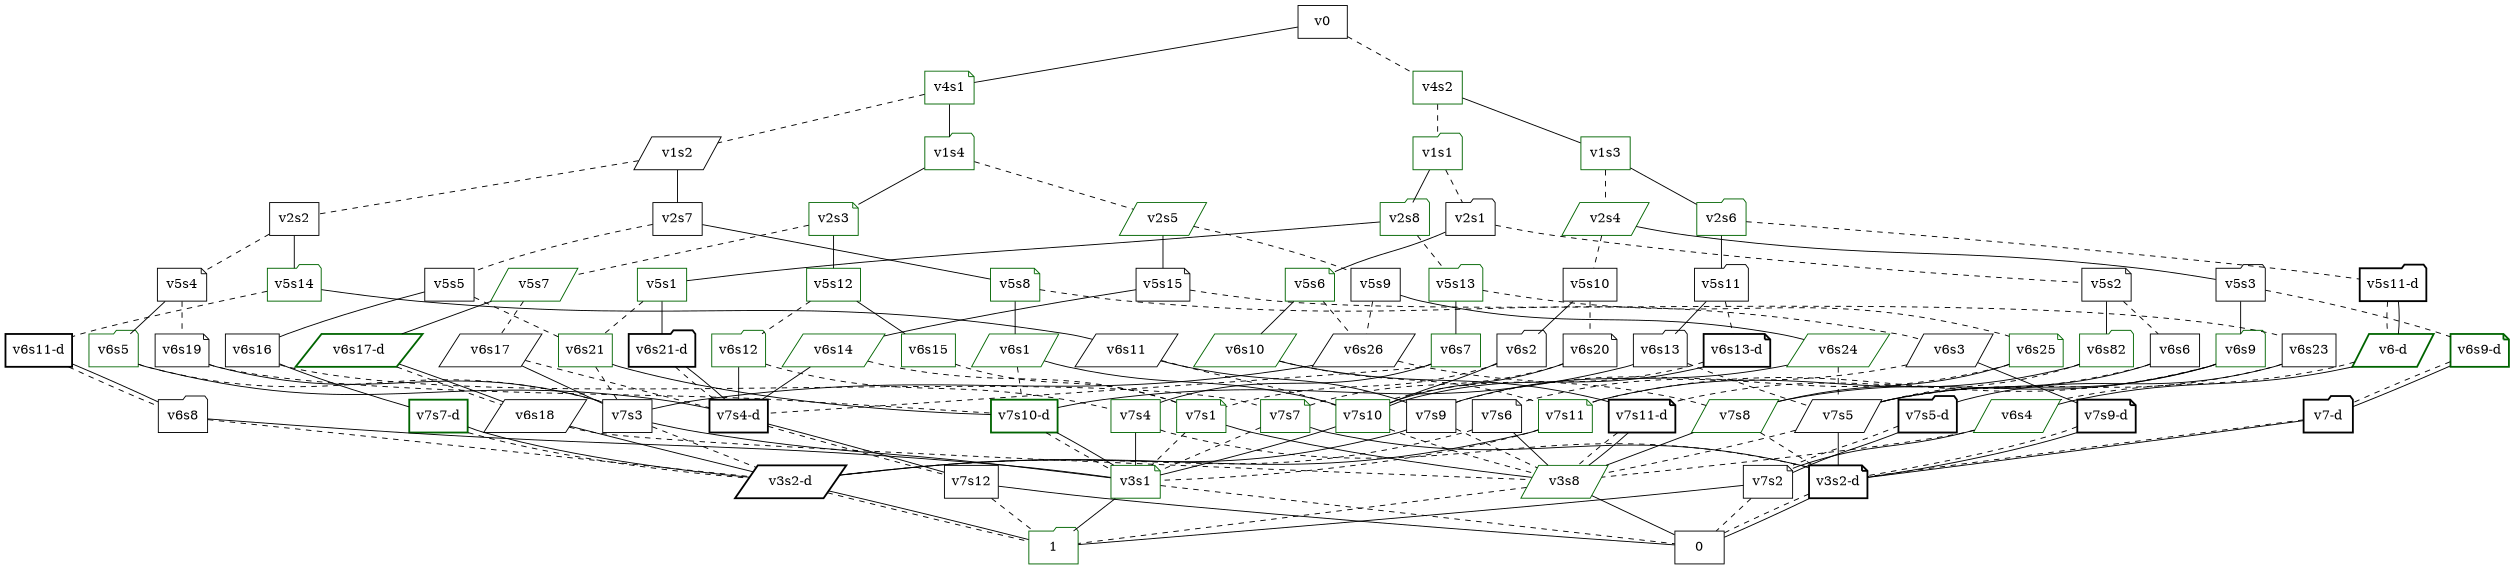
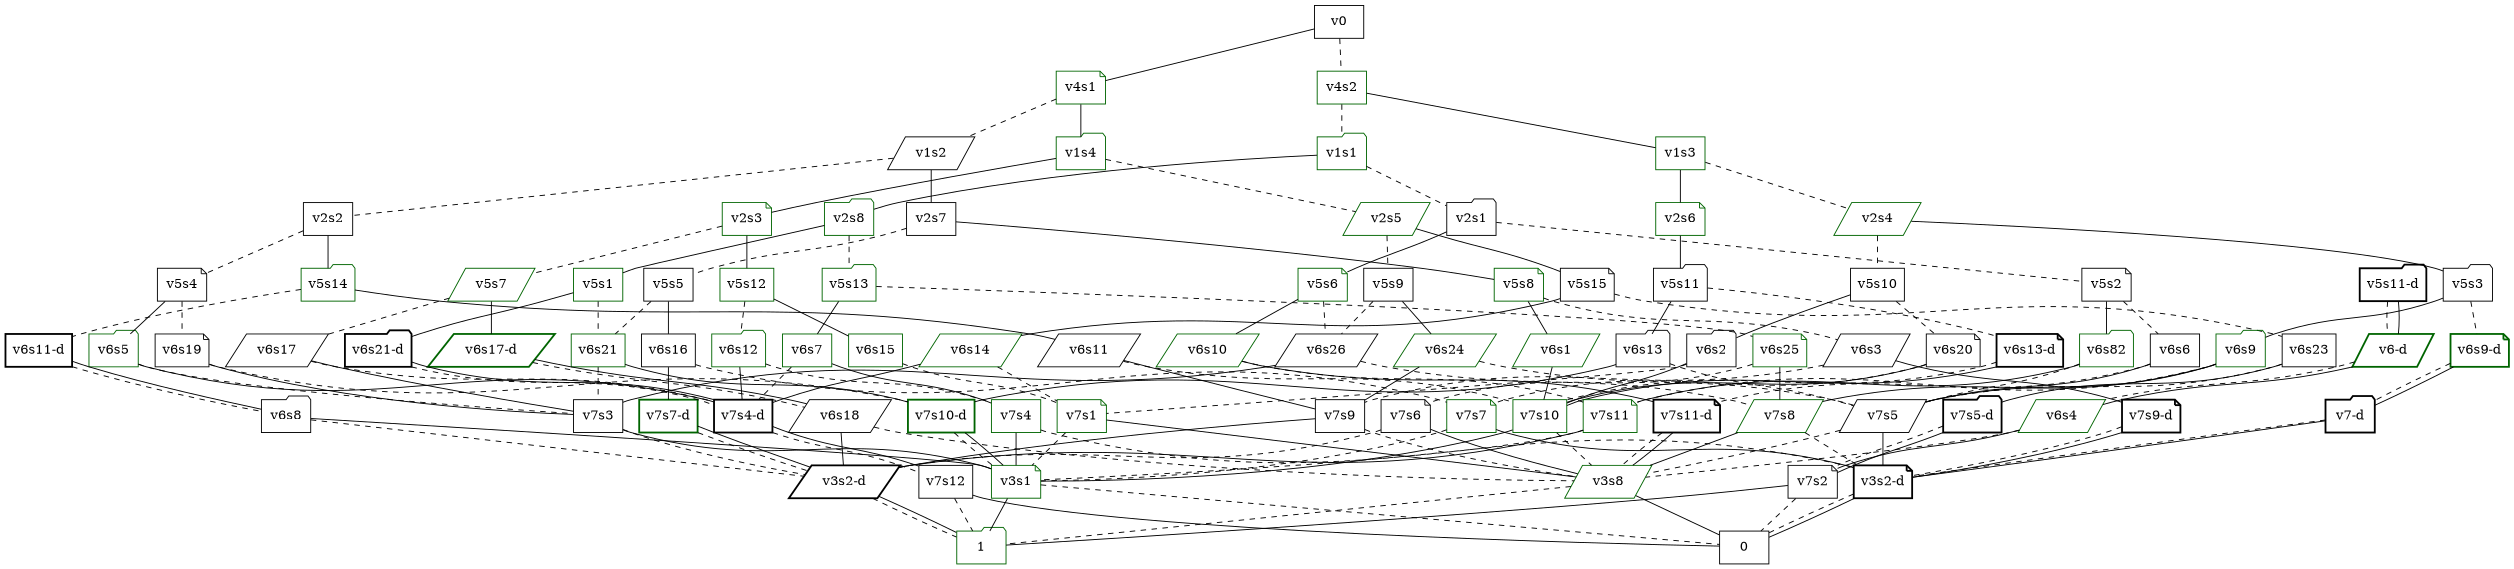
node "v2s6": shape folder -> note
edge "v2s6" -- "v5s11-d": removed
edge "v6s1" -- "v7s10-d": removed
